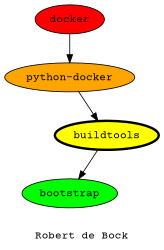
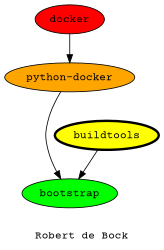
edge "python-docker" -> "buildtools": now "python-docker" -> "bootstrap"
